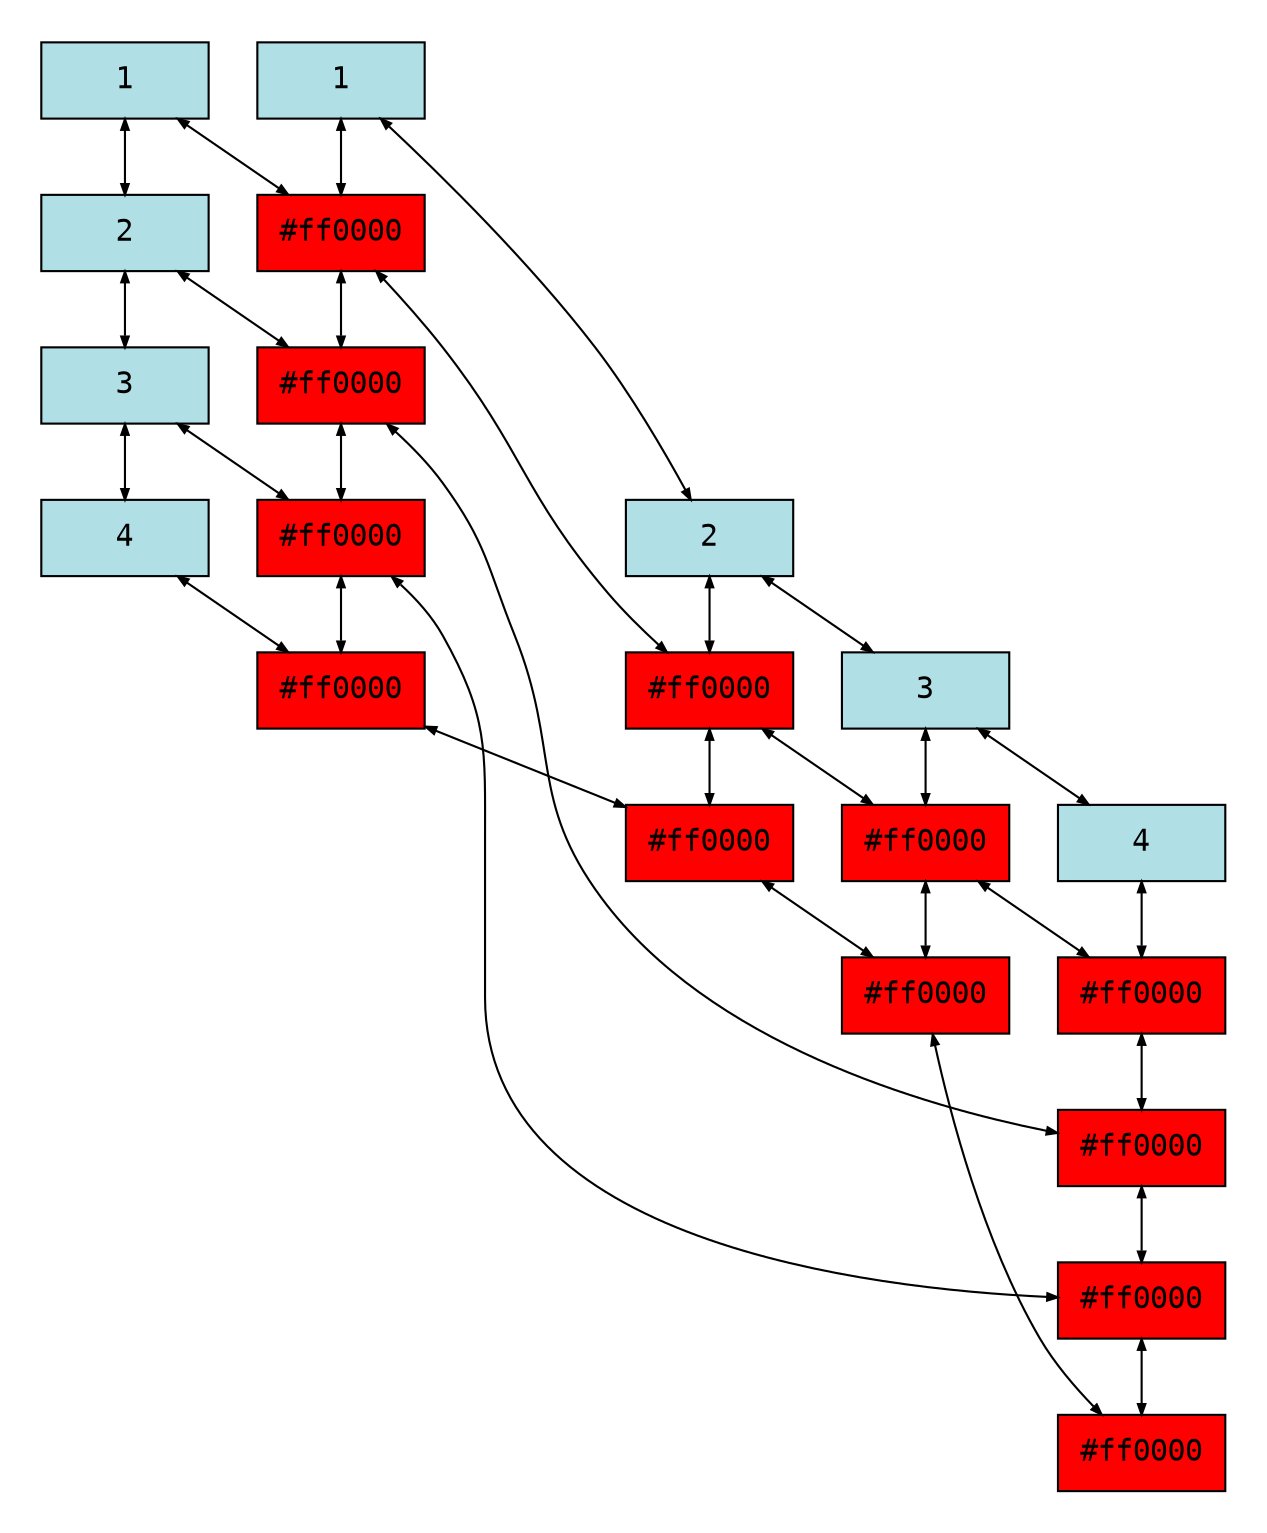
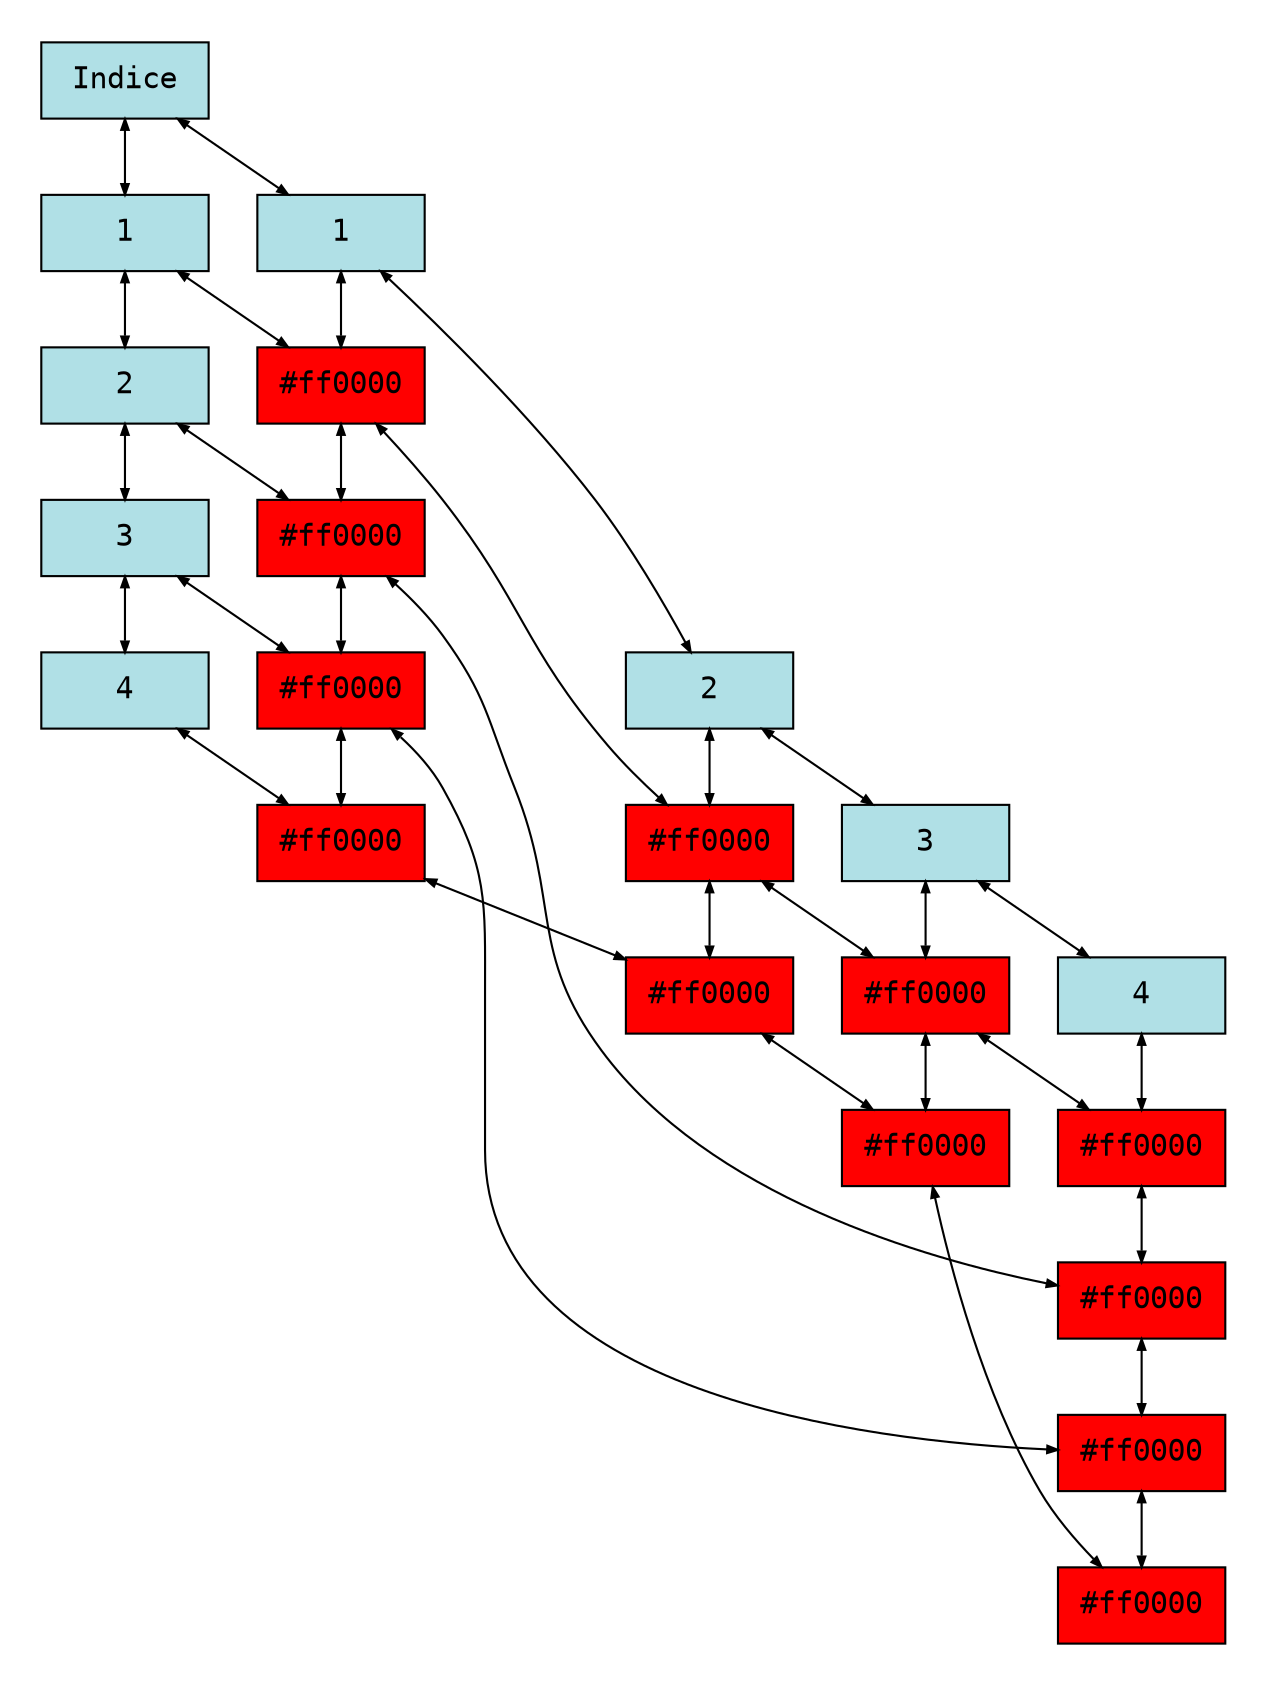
node "Indice": added
